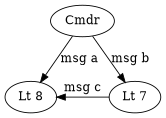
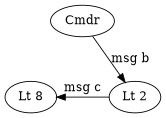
edge "Cmdr" -> "Lt 8": removed, label "msg a"
node "Lt 7": label "Lt 7" -> "Lt 2"
